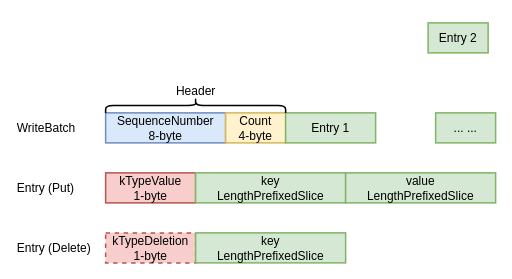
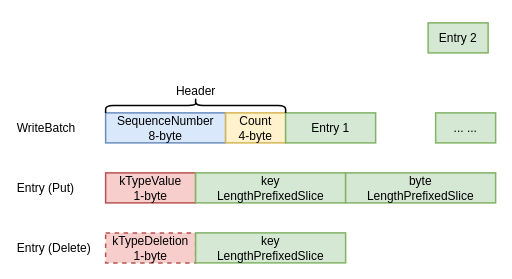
node "value LengthPrefixedSlice": label "value LengthPrefixedSlice" -> "byte LengthPrefixedSlice"
